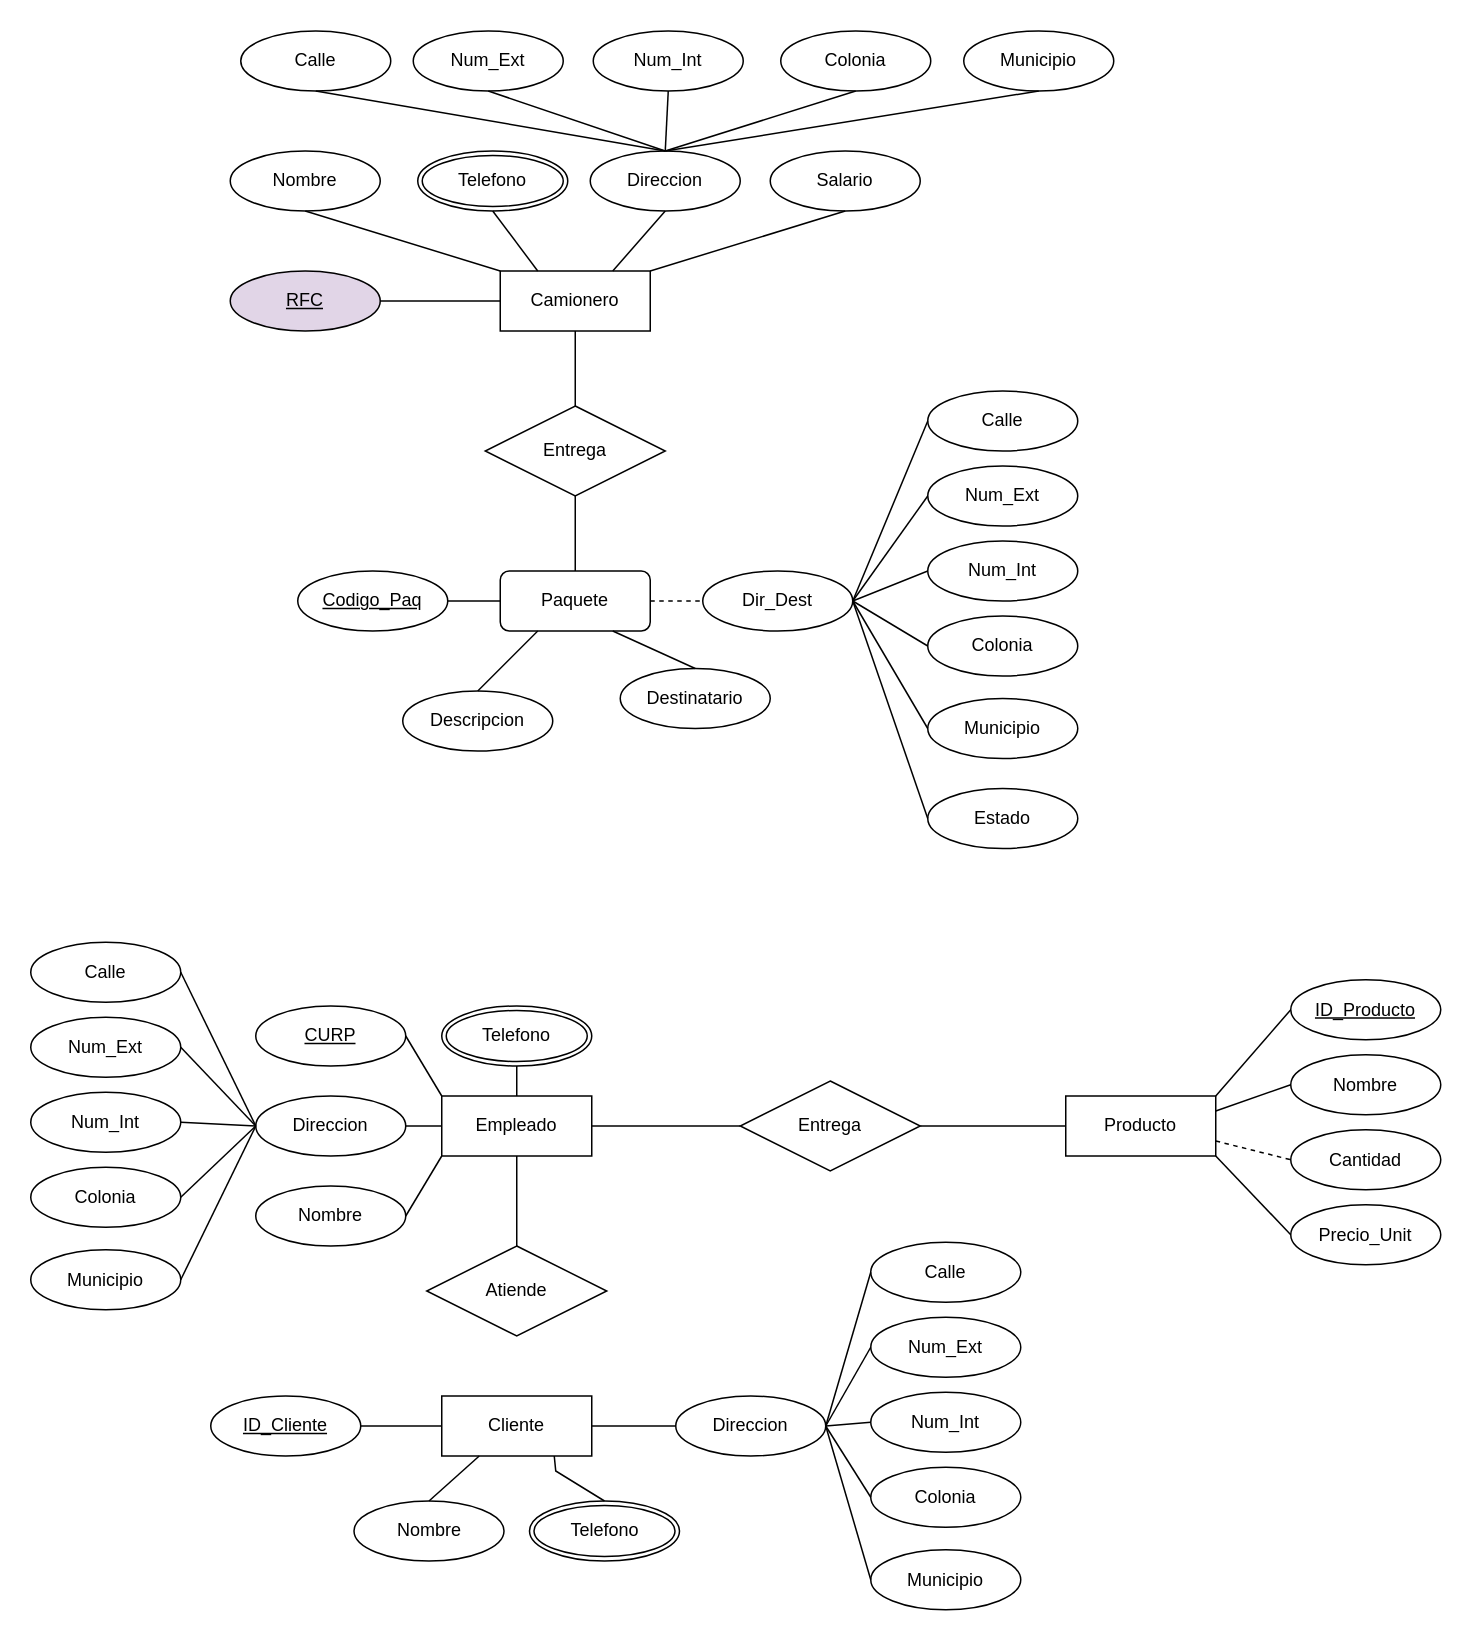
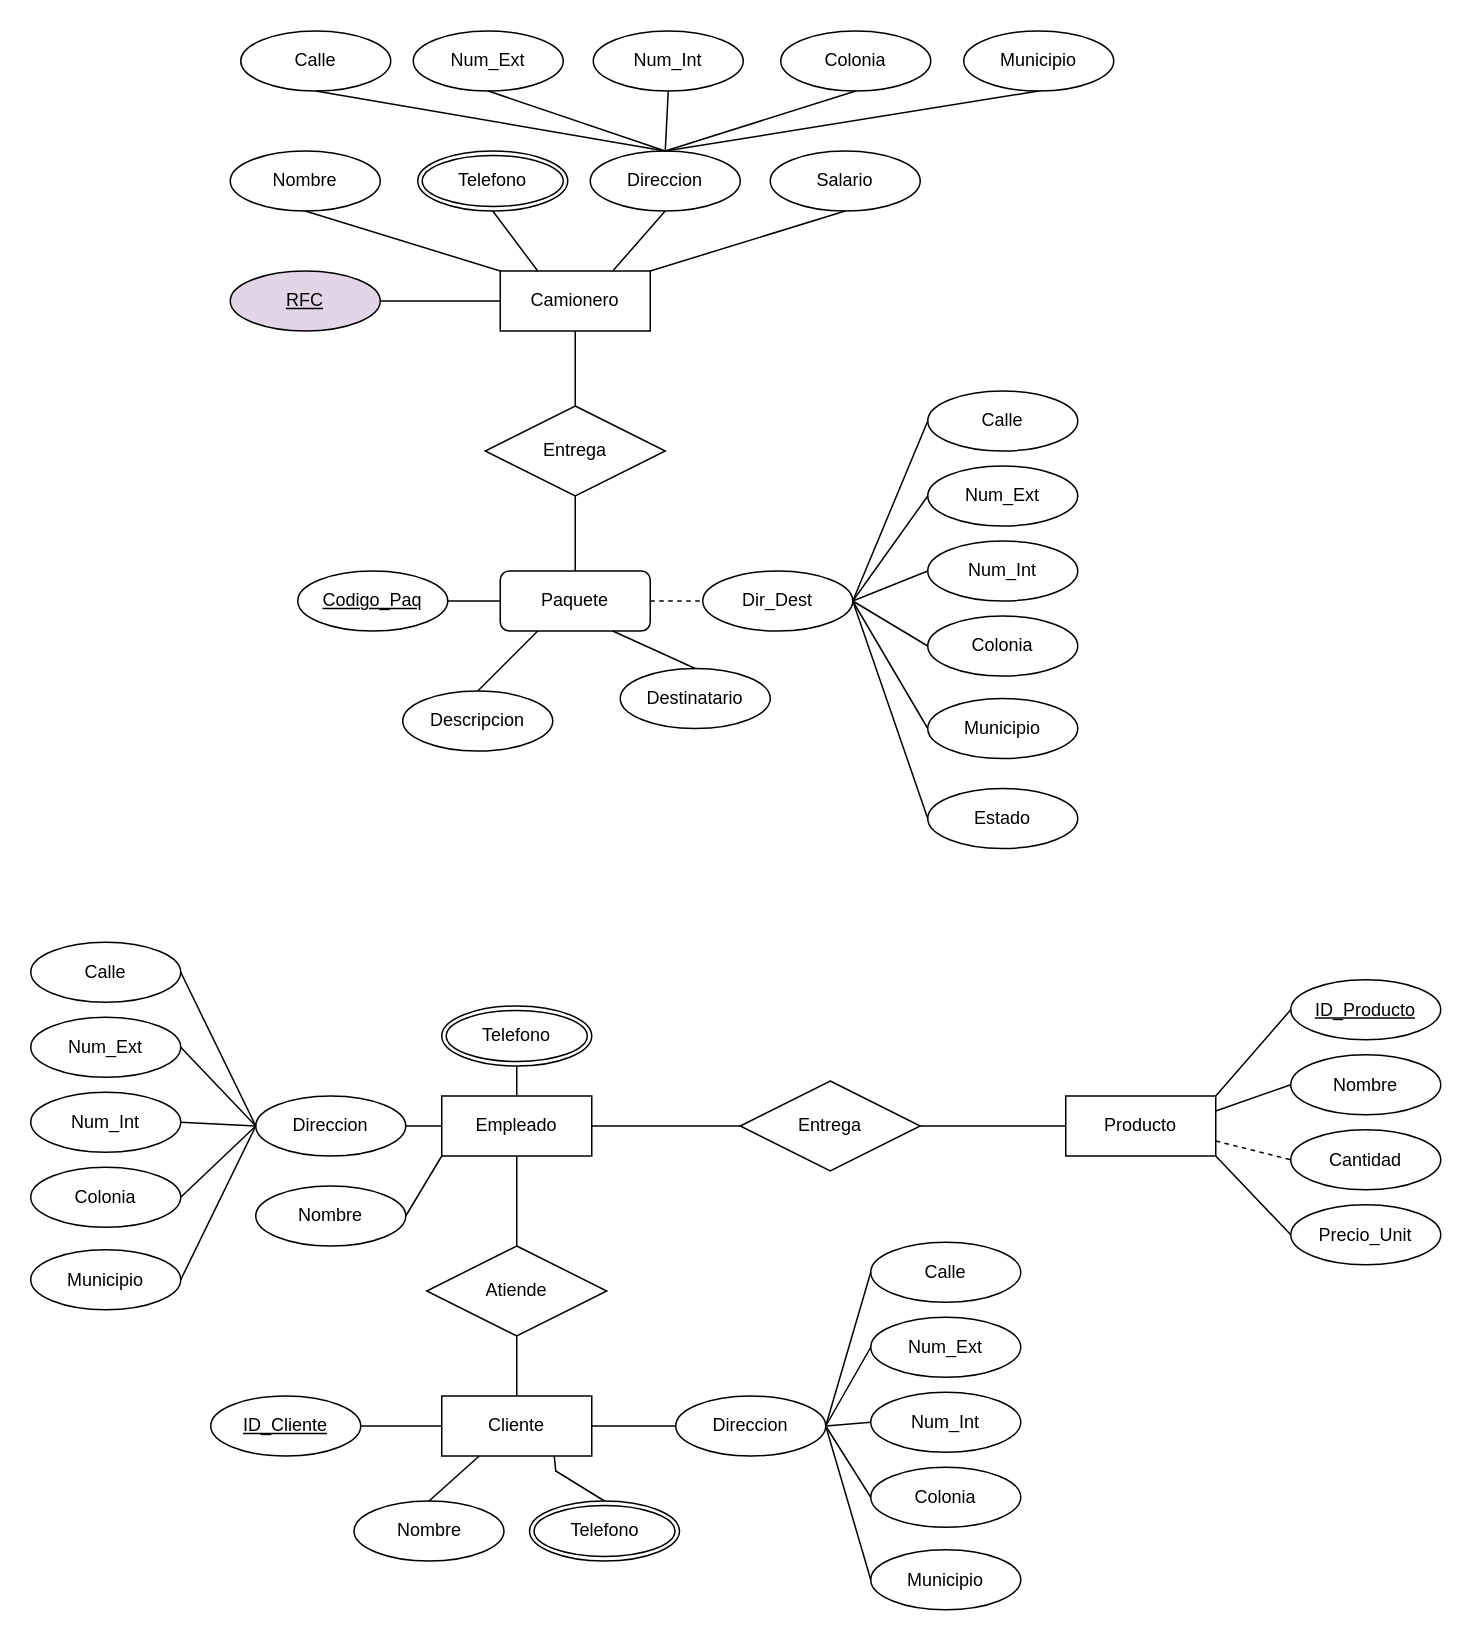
node "CURP": removed
edge "CURP" -- "Empleado": removed
edge "Atiende" -- "Cliente": added
